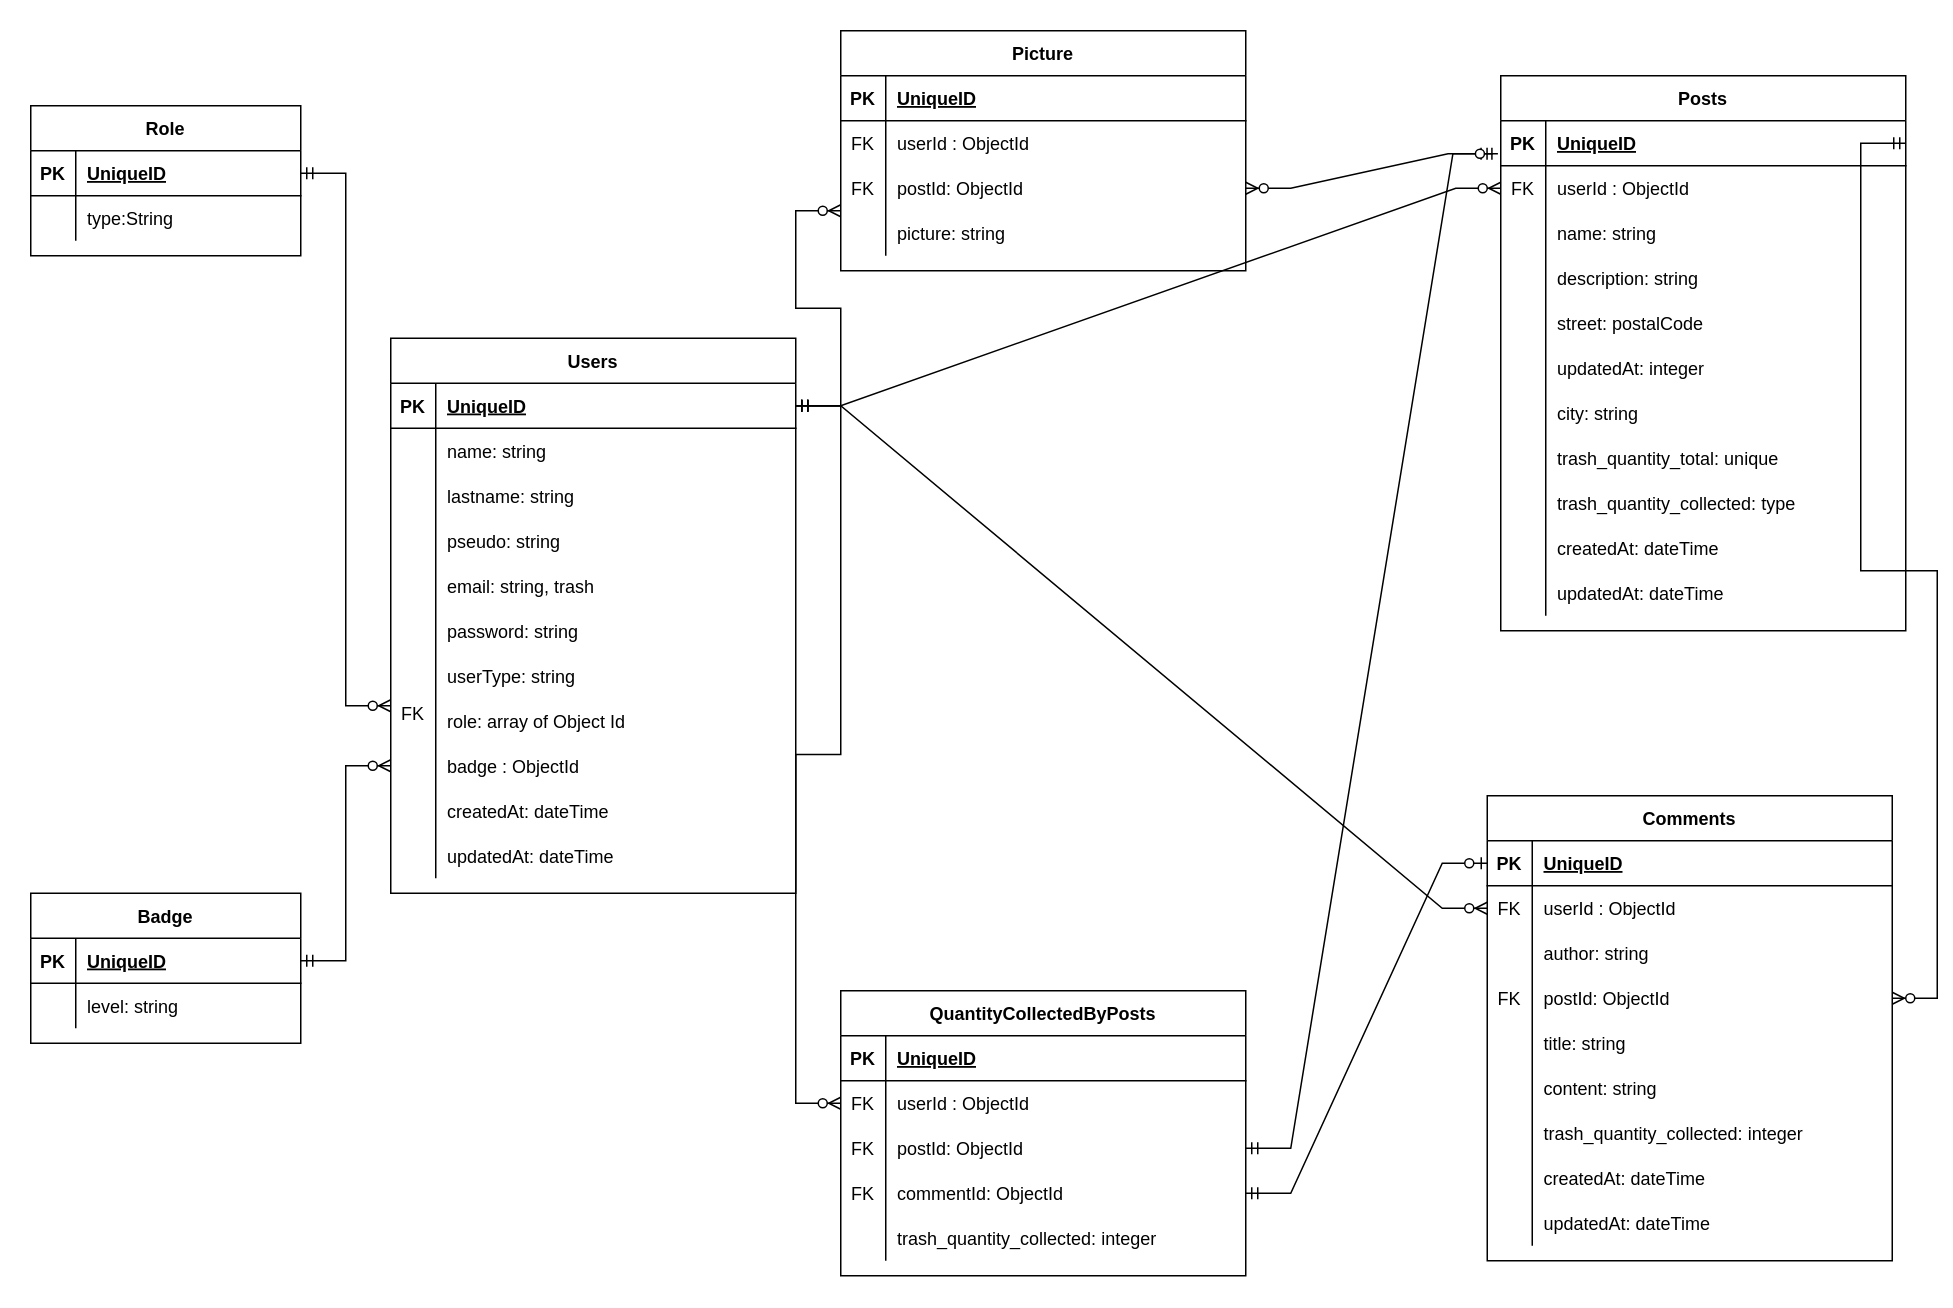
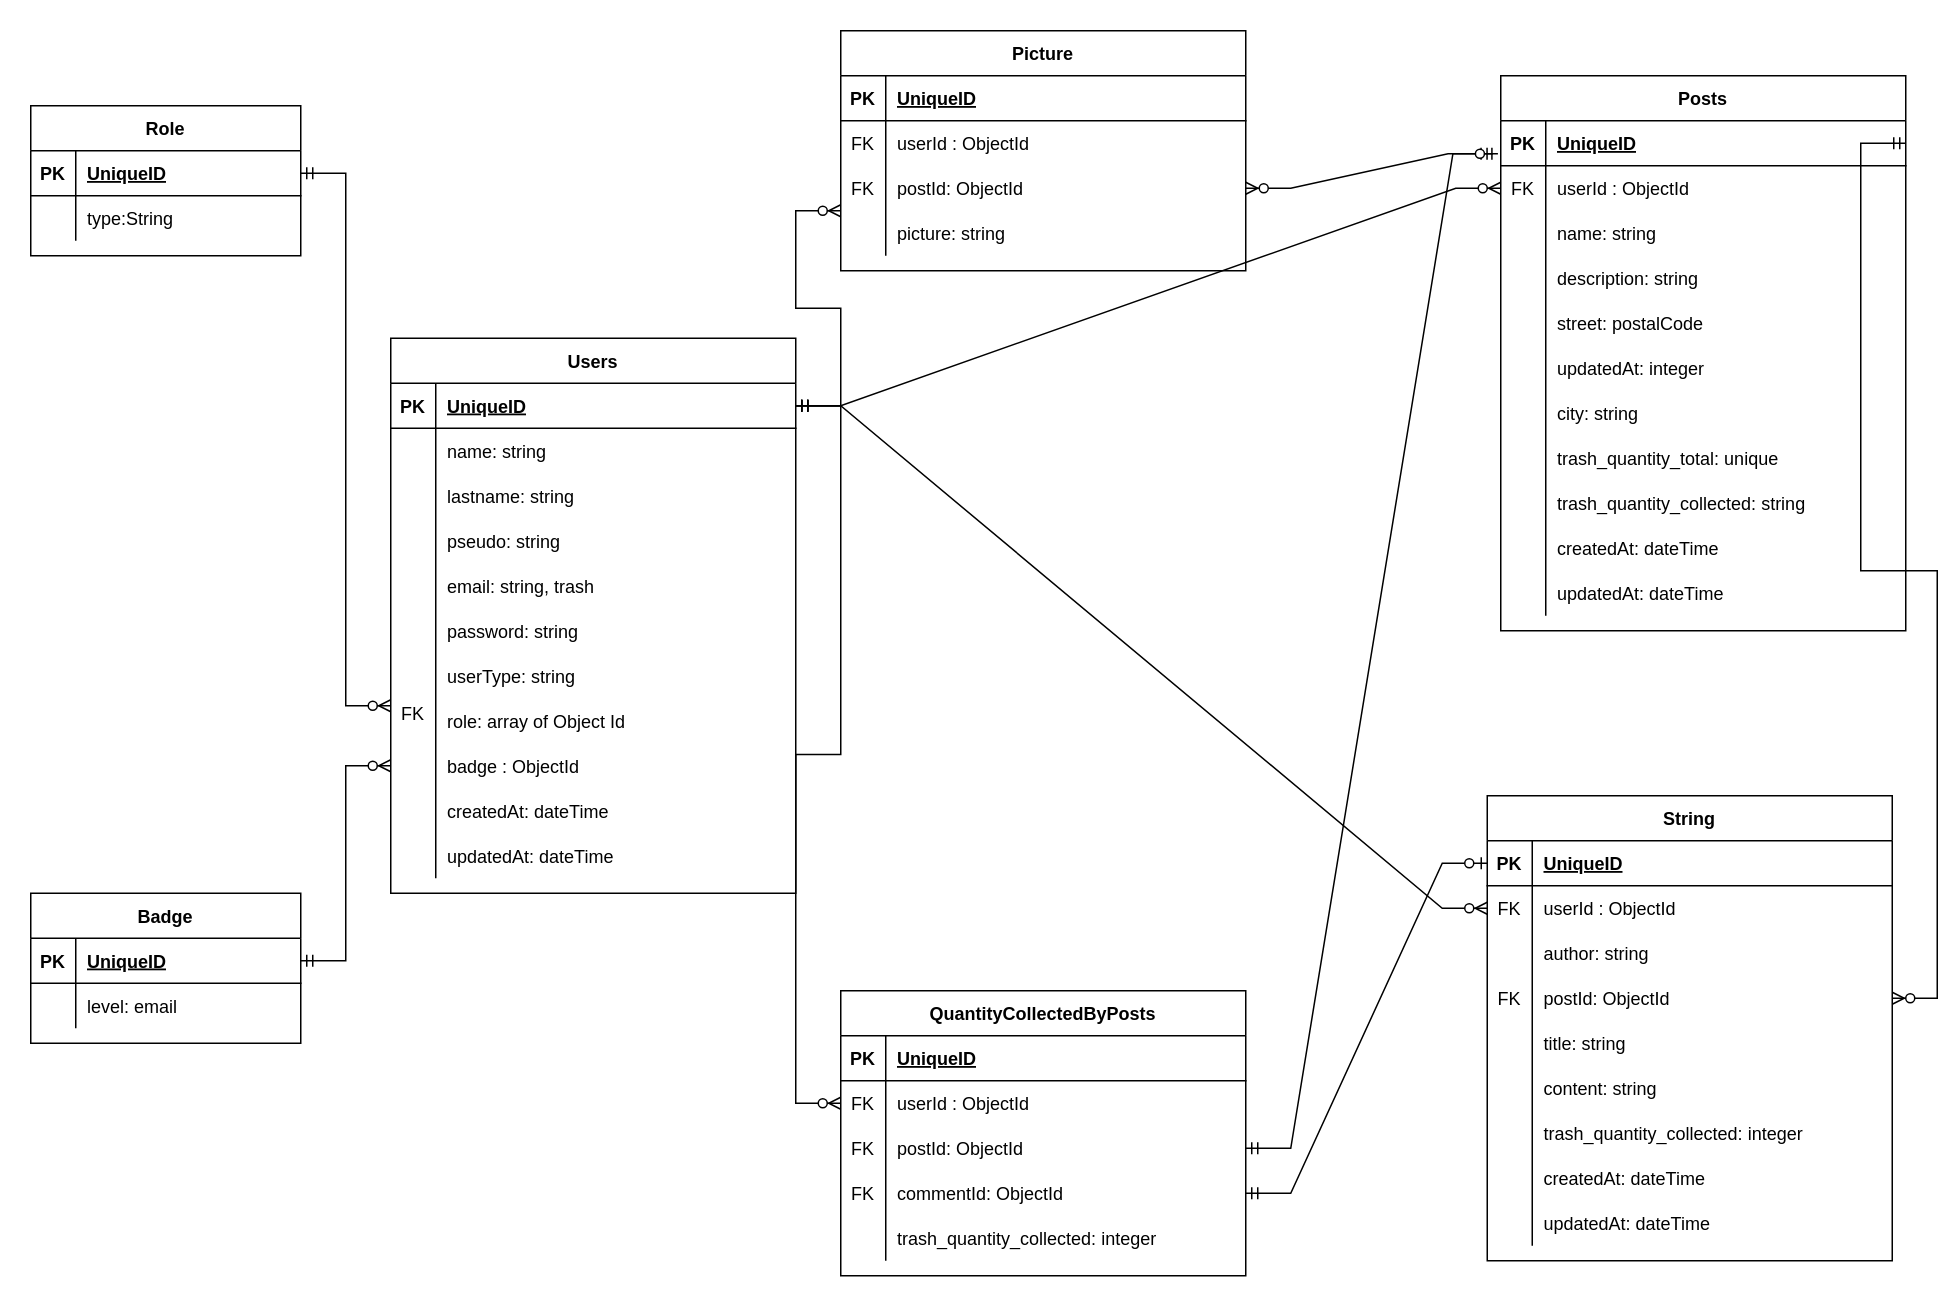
node "trash_quantity_collected: type": label "trash_quantity_collected: type" -> "trash_quantity_collected: string"
node "Comments": label "Comments" -> "String"
node "level: string": label "level: string" -> "level: email"
